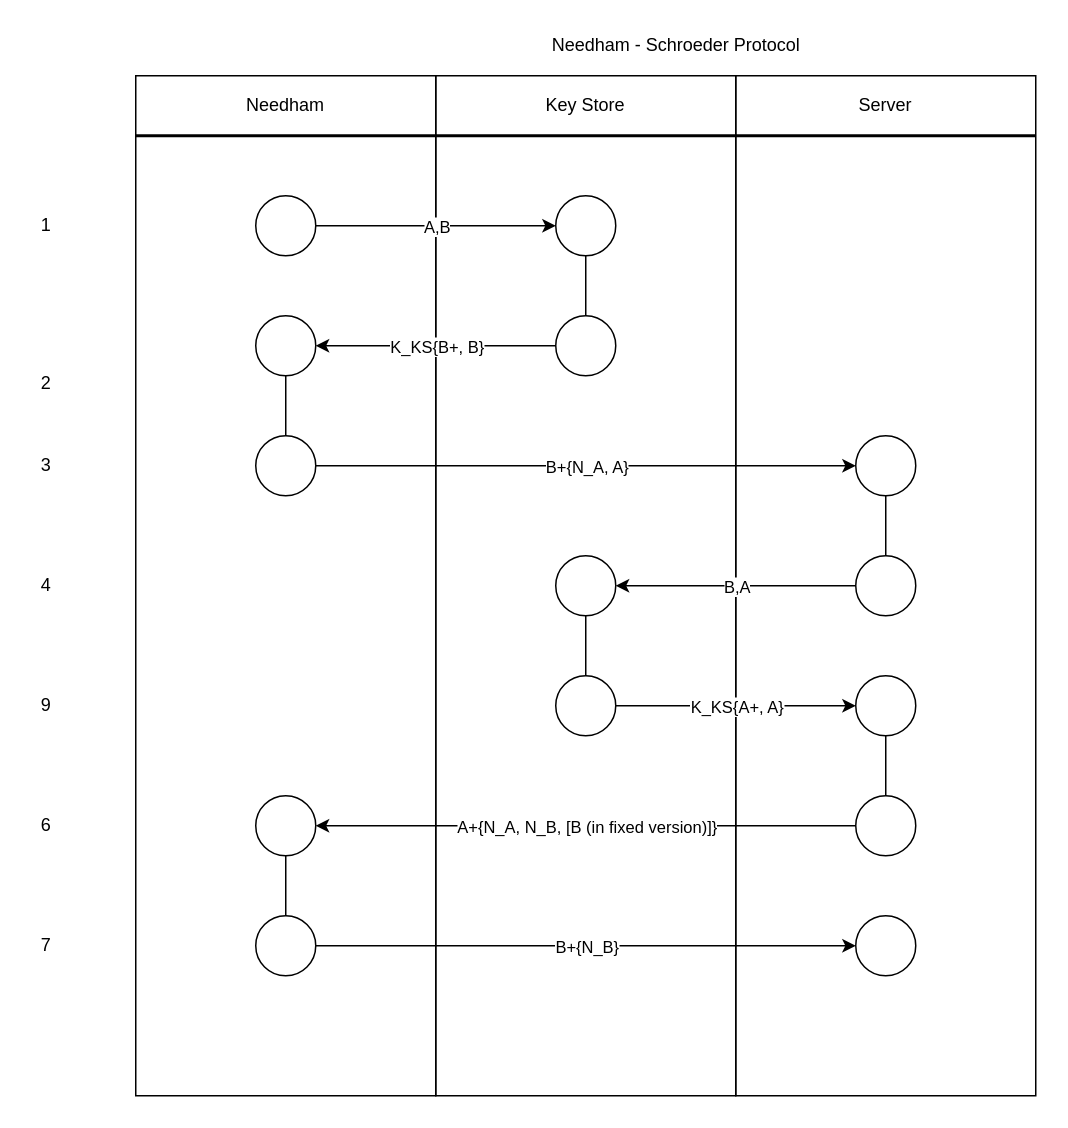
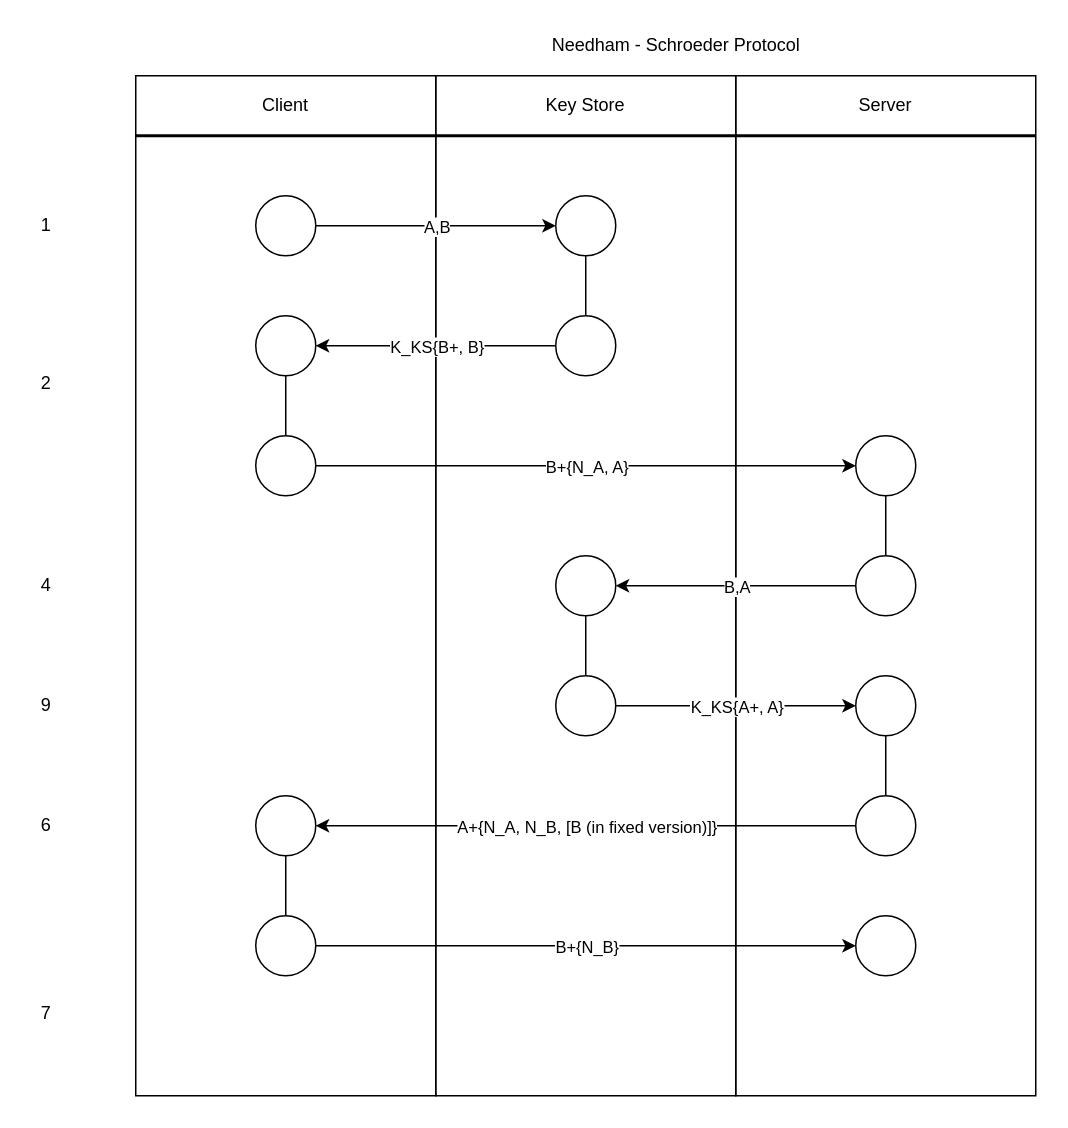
node "Needham": label "Needham" -> "Client"
node "3": removed
node "7": moved (46, 946) -> (46, 1013)
